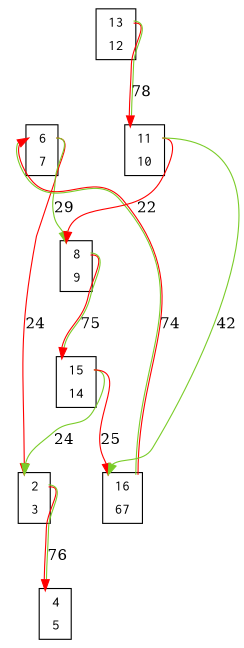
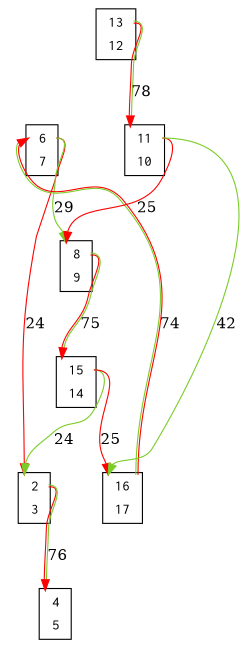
edge "11" -> "8": label "22" -> "25"
node "16": text "67" -> "17"
